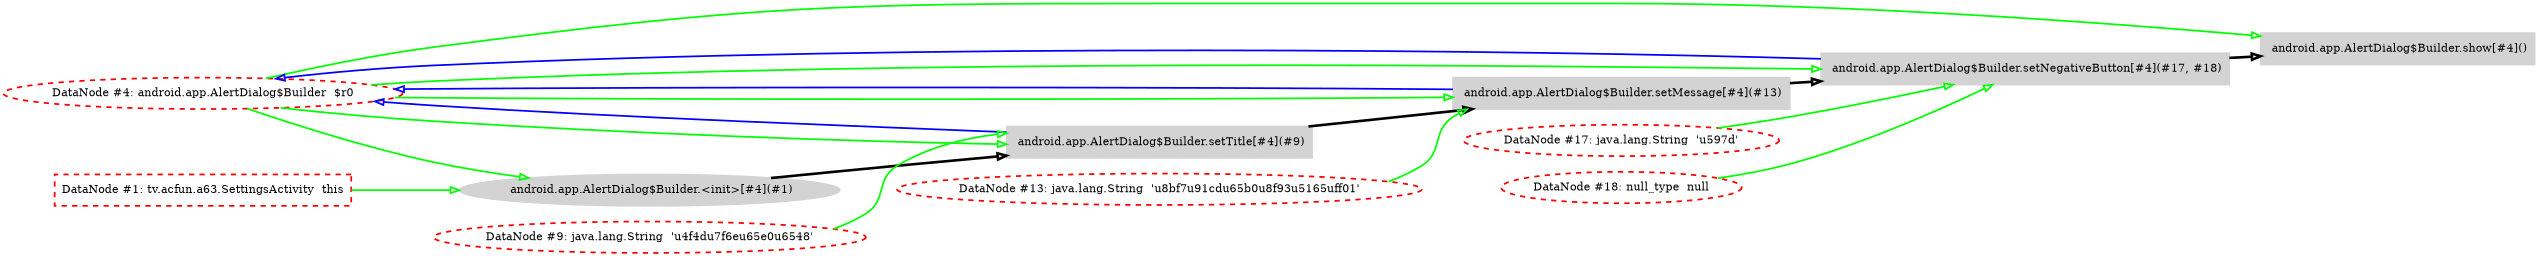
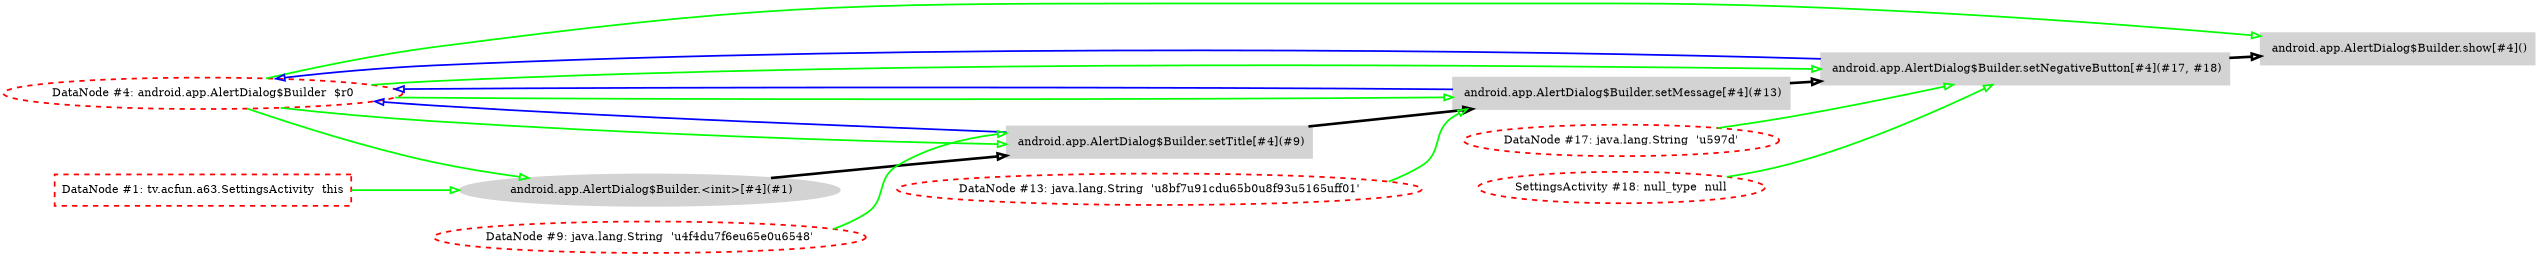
node "DataNode #18: null_type  null": label "DataNode #18: null_type  null" -> "SettingsActivity #18: null_type  null"
